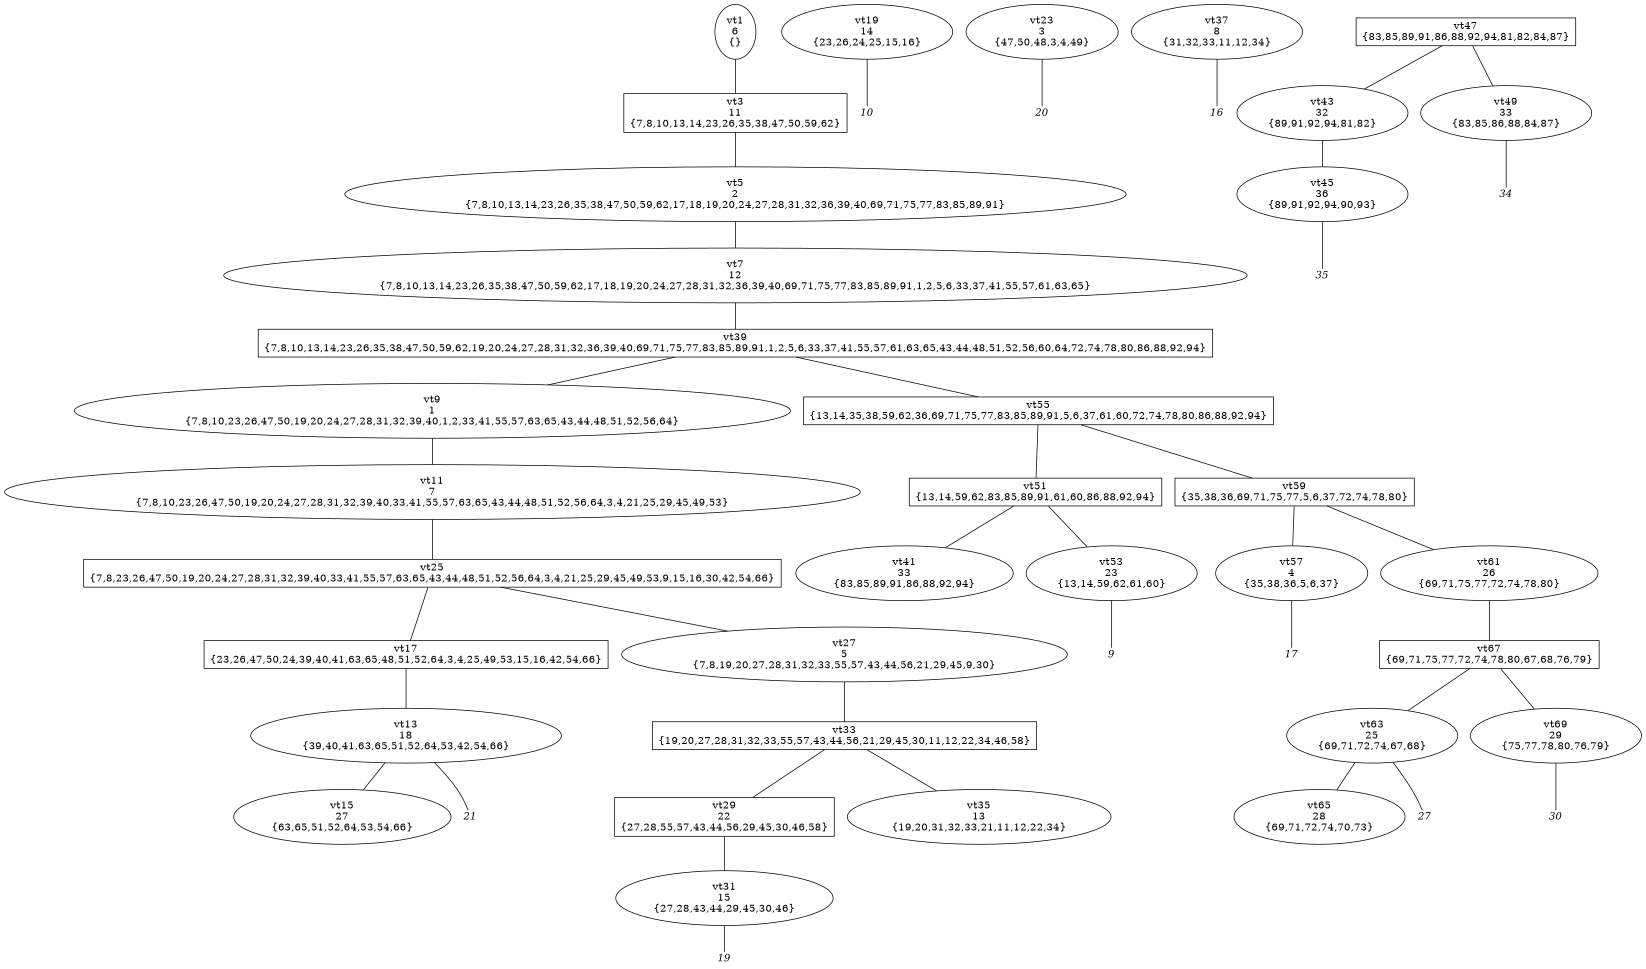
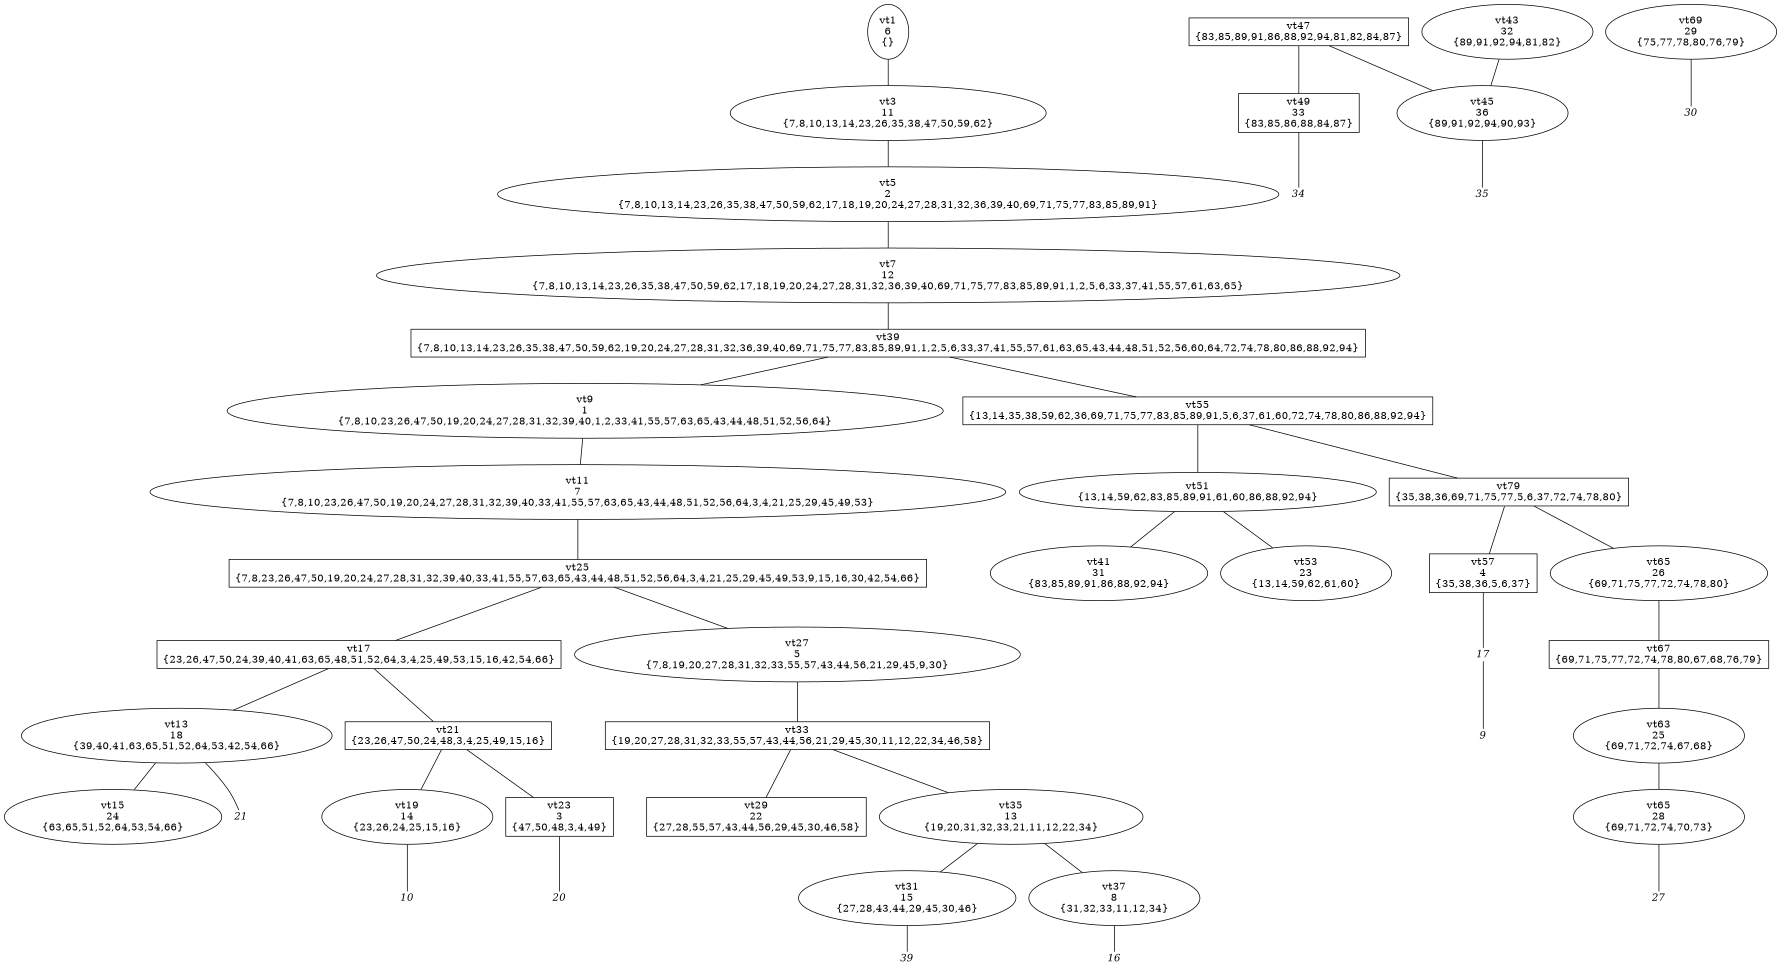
node "vt23 3 {47,50,48,3,4,49}": shape ellipse -> box
edge "vt47 {83,85,89,91,86,88,92,94,81,82,84,87}" -- "vt43 32 {89,91,92,94,81,82}": now "vt47 {83,85,89,91,86,88,92,94,81,82,84,87}" -- "vt45 36 {89,91,92,94,90,93}"
node "vt3 11 {7,8,10,13,14,23,26,35,38,47,50,59,62}": shape box -> ellipse
node "vt49 33 {83,85,86,88,84,87}": shape ellipse -> box
node "vt51 {13,14,59,62,83,85,89,91,61,60,86,88,92,94}": shape box -> ellipse
node "vt59 {35,38,36,69,71,75,77,5,6,37,72,74,78,80}": label "vt59 {35,38,36,69,71,75,77,5,6,37,72,74,78,80}" -> "vt79 {35,38,36,69,71,75,77,5,6,37,72,74,78,80}"
node "vt41 33 {83,85,89,91,86,88,92,94}": label "vt41 33 {83,85,89,91,86,88,92,94}" -> "vt41 31 {83,85,89,91,86,88,92,94}"
node "vt57 4 {35,38,36,5,6,37}": shape ellipse -> box
node "vt61 26 {69,71,75,77,72,74,78,80}": label "vt61 26 {69,71,75,77,72,74,78,80}" -> "vt65 26 {69,71,75,77,72,74,78,80}"
edge "vt53 23 {13,14,59,62,61,60}" -- "9": now "17" -- "9"
edge "vt67 {69,71,75,77,72,74,78,80,67,68,76,79}" -- "vt69 29 {75,77,78,80,76,79}": removed
node "vt21 {23,26,47,50,24,48,3,4,25,49,15,16}": added
edge "vt63 25 {69,71,72,74,67,68}" -- "27": now "vt65 28 {69,71,72,74,70,73}" -- "27"
node "vt15 27 {63,65,51,52,64,53,54,66}": label "vt15 27 {63,65,51,52,64,53,54,66}" -> "vt15 24 {63,65,51,52,64,53,54,66}"
edge "vt29 22 {27,28,55,57,43,44,56,29,45,30,46,58}" -- "vt31 15 {27,28,43,44,29,45,30,46}": now "vt35 13 {19,20,31,32,33,21,11,12,22,34}" -- "vt31 15 {27,28,43,44,29,45,30,46}"
edge "vt35 13 {19,20,31,32,33,21,11,12,22,34}" -- "vt37 8 {31,32,33,11,12,34}": added
node "19": label "19" -> "39"
